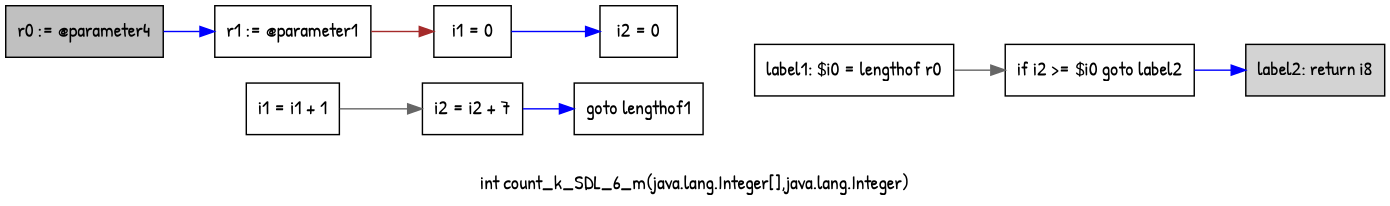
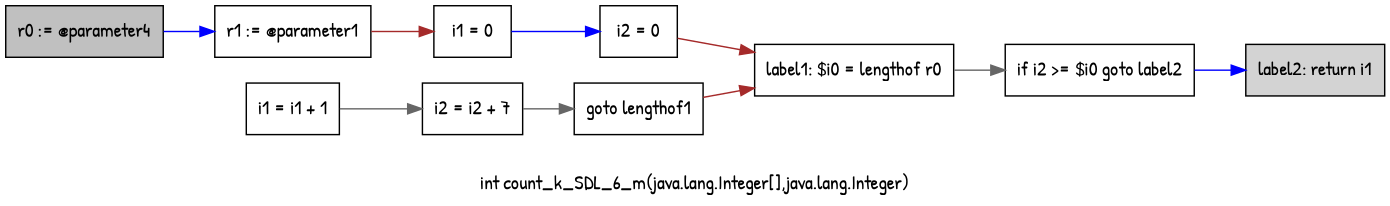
edge "i2 = 0" -> "label1: $i0 = lengthof r0": added
node "label2: return i8": label "label2: return i8" -> "label2: return i1"
edge "goto lengthof1" -> "label1: $i0 = lengthof r0": added
edge "i2 = i2 + 7" -> "goto lengthof1": color blue -> gray40
